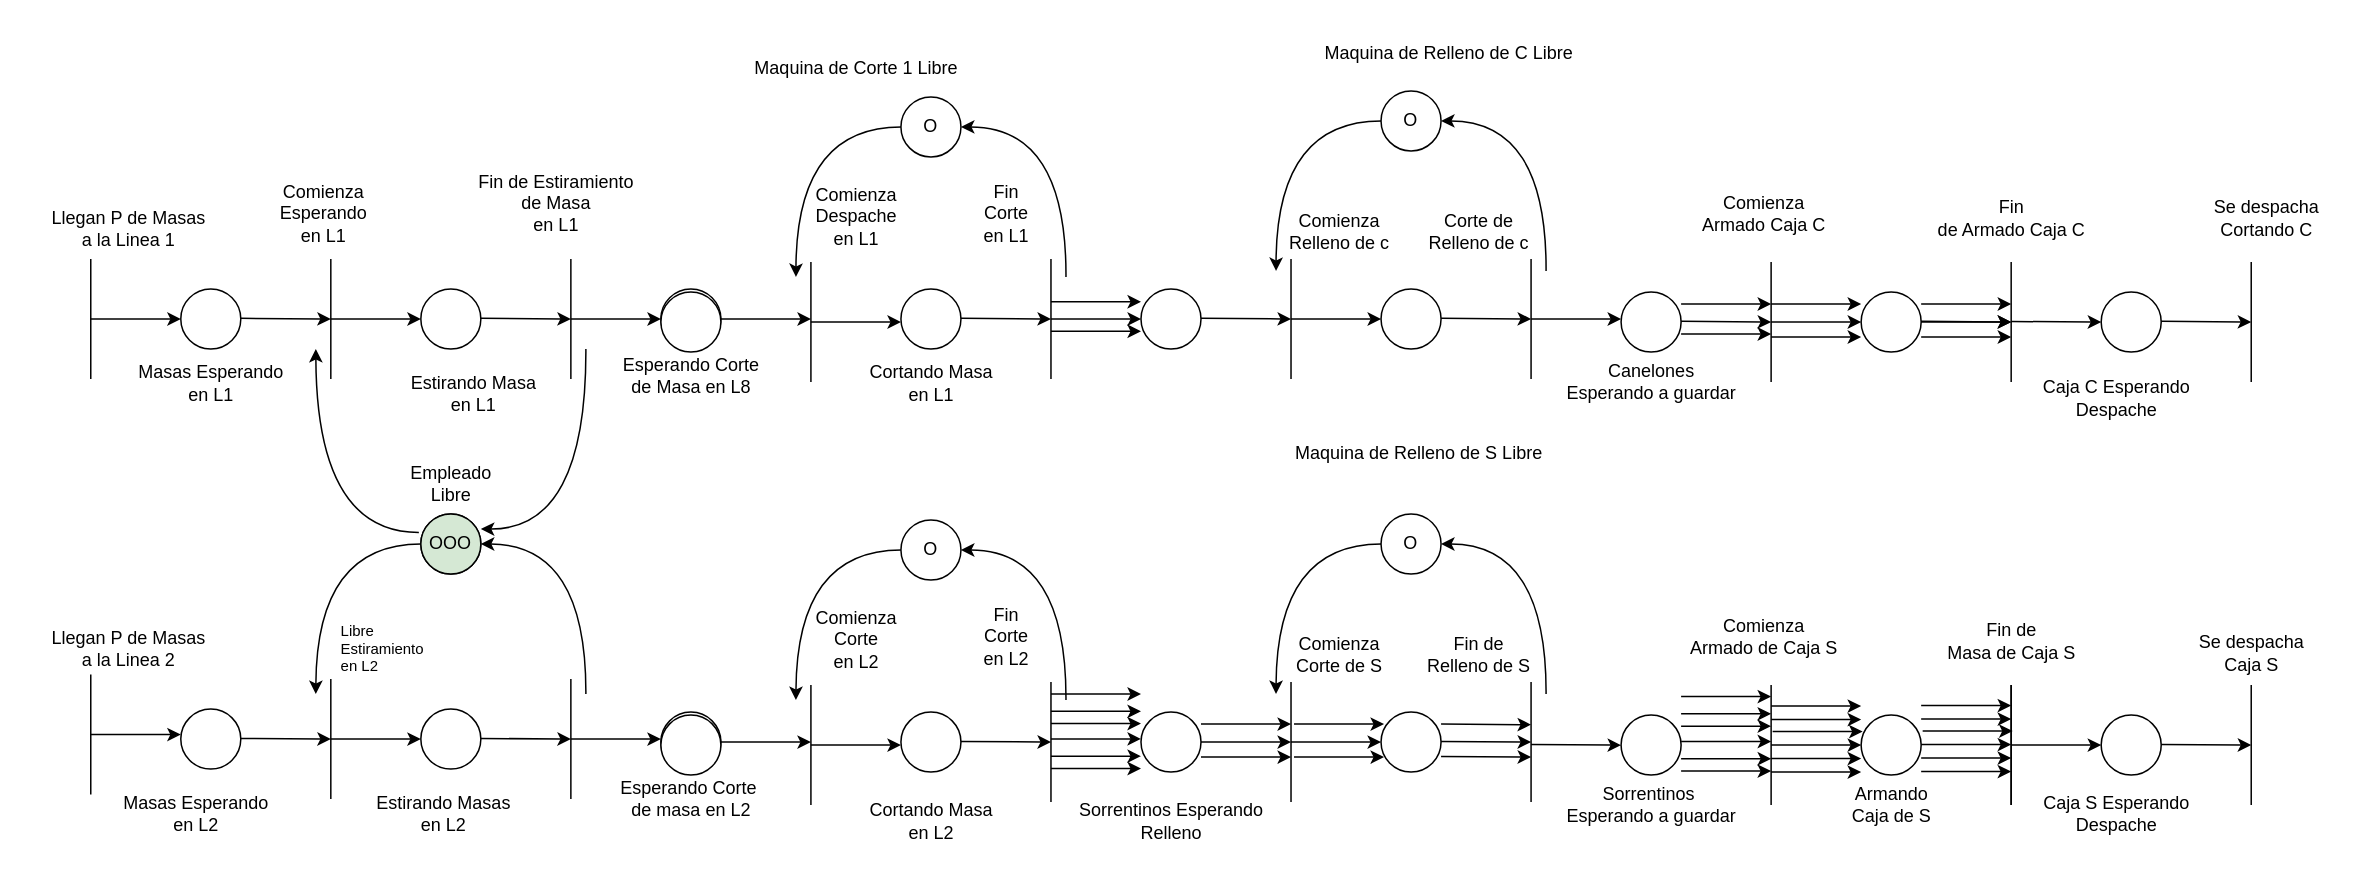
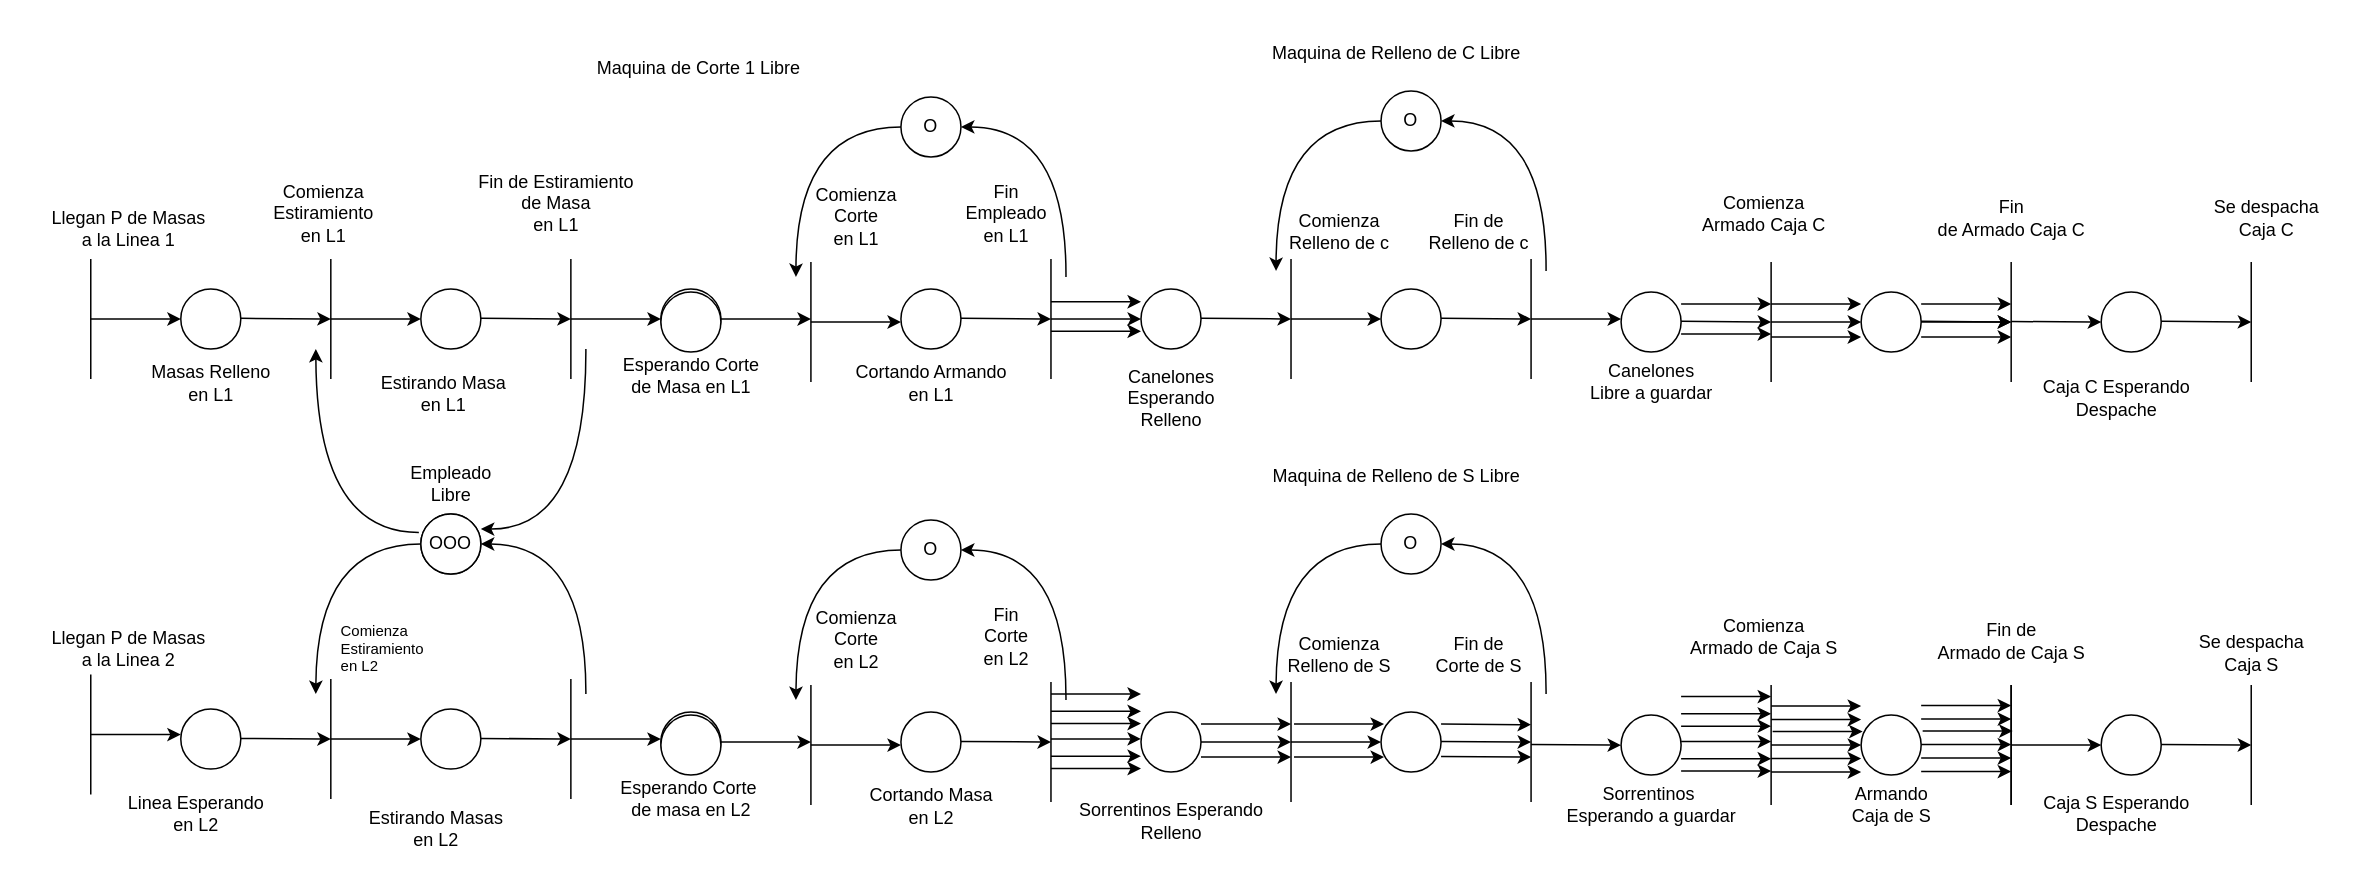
node "Maquina de Relleno de C Libre": moved (1448, 53) -> (1396, 53)
node "Maquina de Corte 1 Libre": moved (856, 68) -> (698, 68)
node "Comienza Esperando en L1": label "Comienza Esperando en L1" -> "Comienza Estiramiento en L1"
node "Fin Corte en L1": label "Fin Corte en L1" -> "Fin Empleado en L1"
node "Comienza Despache en L1": label "Comienza Despache en L1" -> "Comienza Corte en L1"
node "Se despacha Cortando C": label "Se despacha Cortando C" -> "Se despacha Caja C"
node "Corte de Relleno de c": label "Corte de Relleno de c" -> "Fin de Relleno de c"
node "Esperando Corte de Masa en L8": label "Esperando Corte de Masa en L8" -> "Esperando Corte de Masa en L1"
node "Canelones Esperando a guardar": label "Canelones Esperando a guardar" -> "Canelones Libre a guardar"
node "Masas Esperando en L1": label "Masas Esperando en L1" -> "Masas Relleno en L1"
node "Cortando Masa en L1": label "Cortando Masa en L1" -> "Cortando Armando en L1"
node "Estirando Masa en L1": moved (473, 394) -> (443, 394)
node "Canelones Esperando Relleno": added
node "Maquina de Relleno de S Libre": moved (1418, 454) -> (1396, 476)
node "OOO": fillcolor #d5e8d4 -> #ffffff
node "Fin de Masa de Caja S": label "Fin de Masa de Caja S" -> "Fin de Armado de Caja S"
node "Libre Estiramiento en L2": label "Libre Estiramiento en L2" -> "Comienza Estiramiento en L2"
node "Comienza Corte de S": label "Comienza Corte de S" -> "Comienza Relleno de S"
node "Fin de Relleno de S": label "Fin de Relleno de S" -> "Fin de Corte de S"
node "Masas Esperando en L2": label "Masas Esperando en L2" -> "Linea Esperando en L2"
node "Estirando Masas en L2": moved (443, 814) -> (436, 829)
node "Cortando Masa en L2": moved (931, 821) -> (931, 806)
